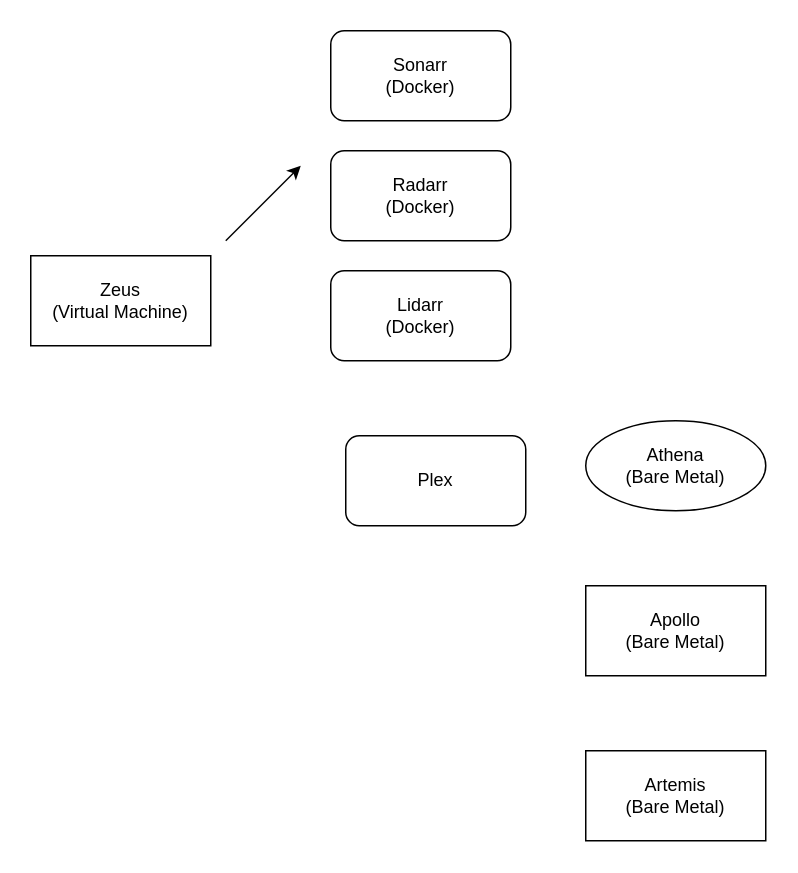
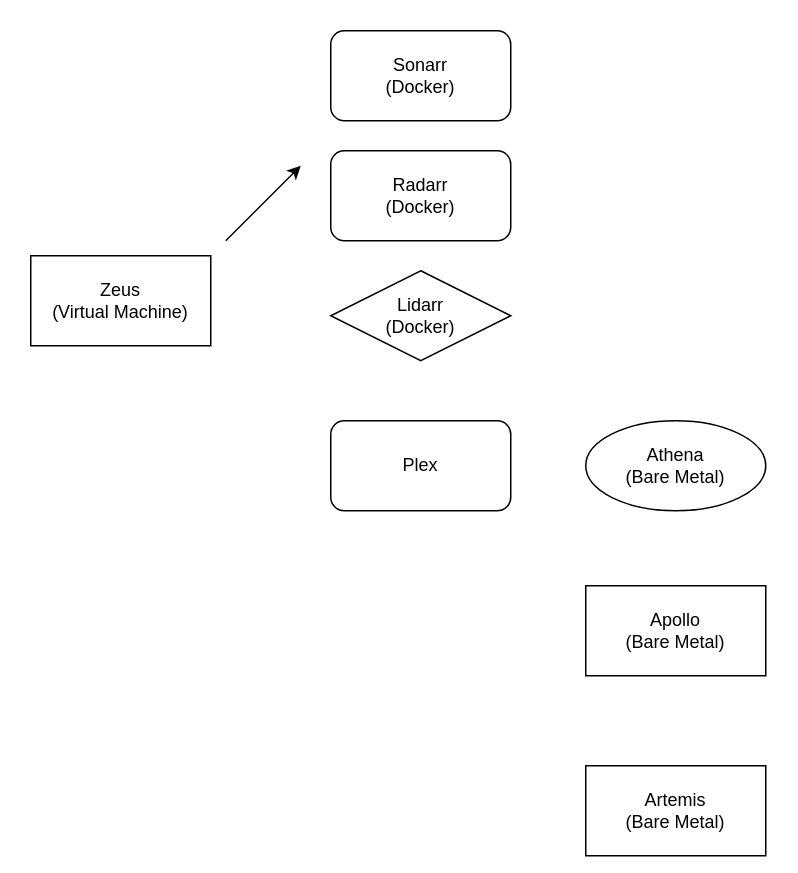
node "Lidarr (Docker)": shape rounded rectangle -> diamond
node "Plex": moved (436, 481) -> (421, 466)
node "Artemis (Bare Metal)": moved (676, 796) -> (676, 811)
